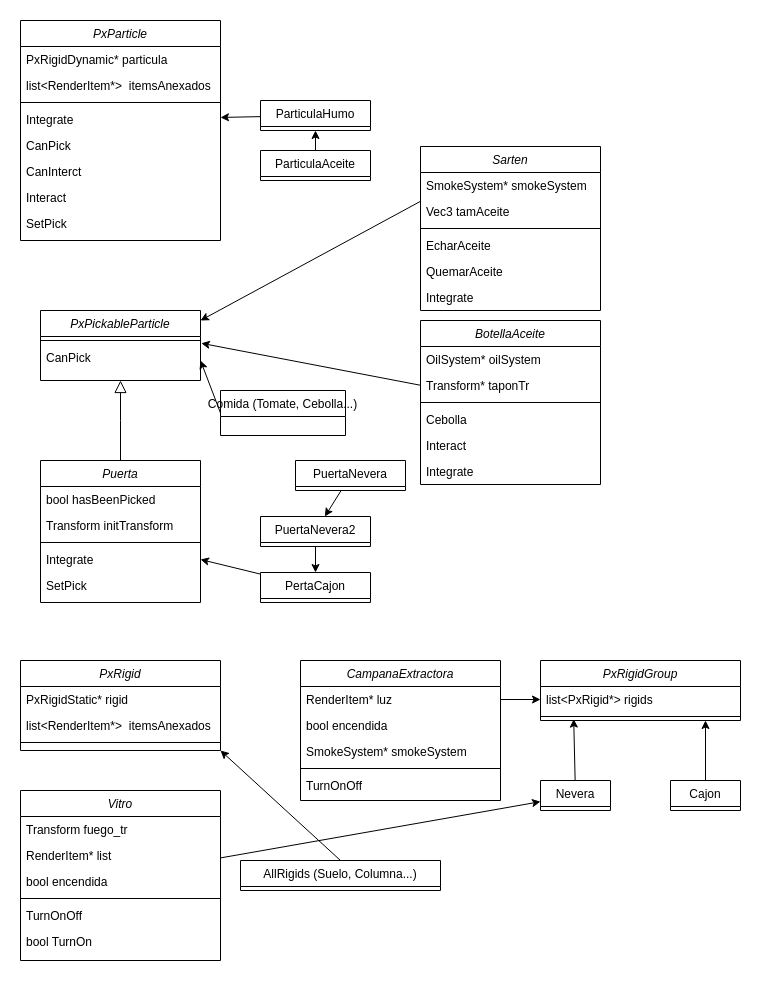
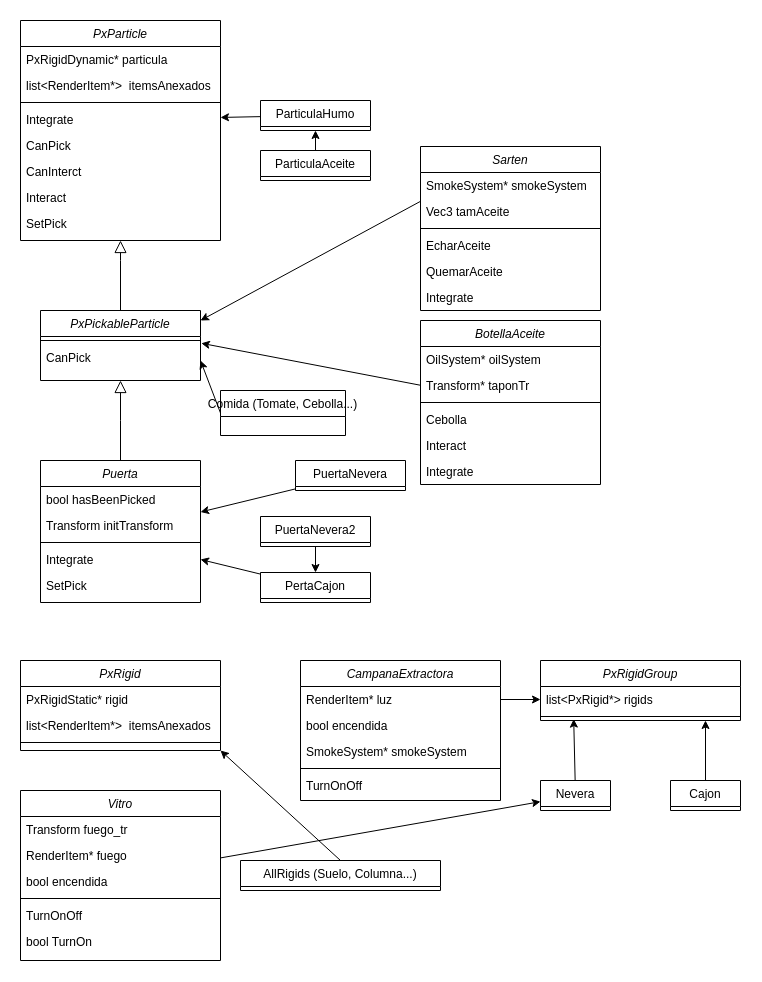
edge "PxPickableParticle" -> "PxParticle": added
edge "PuertaNevera" -> "PuertaNevera2": now "PuertaNevera" -> "Puerta"
node "RenderItem* list": label "RenderItem* list" -> "RenderItem* fuego"
